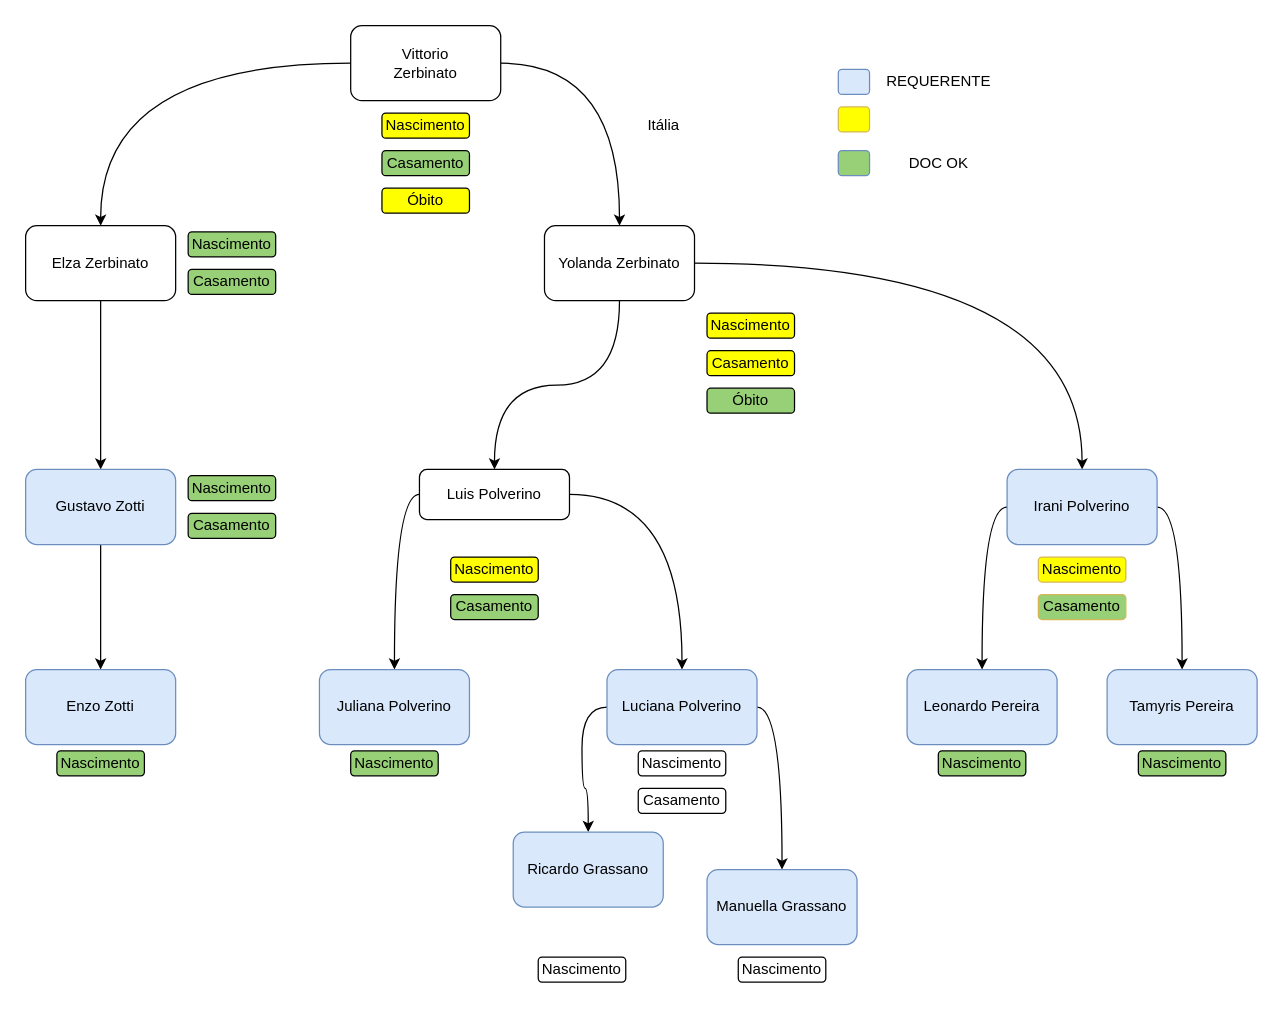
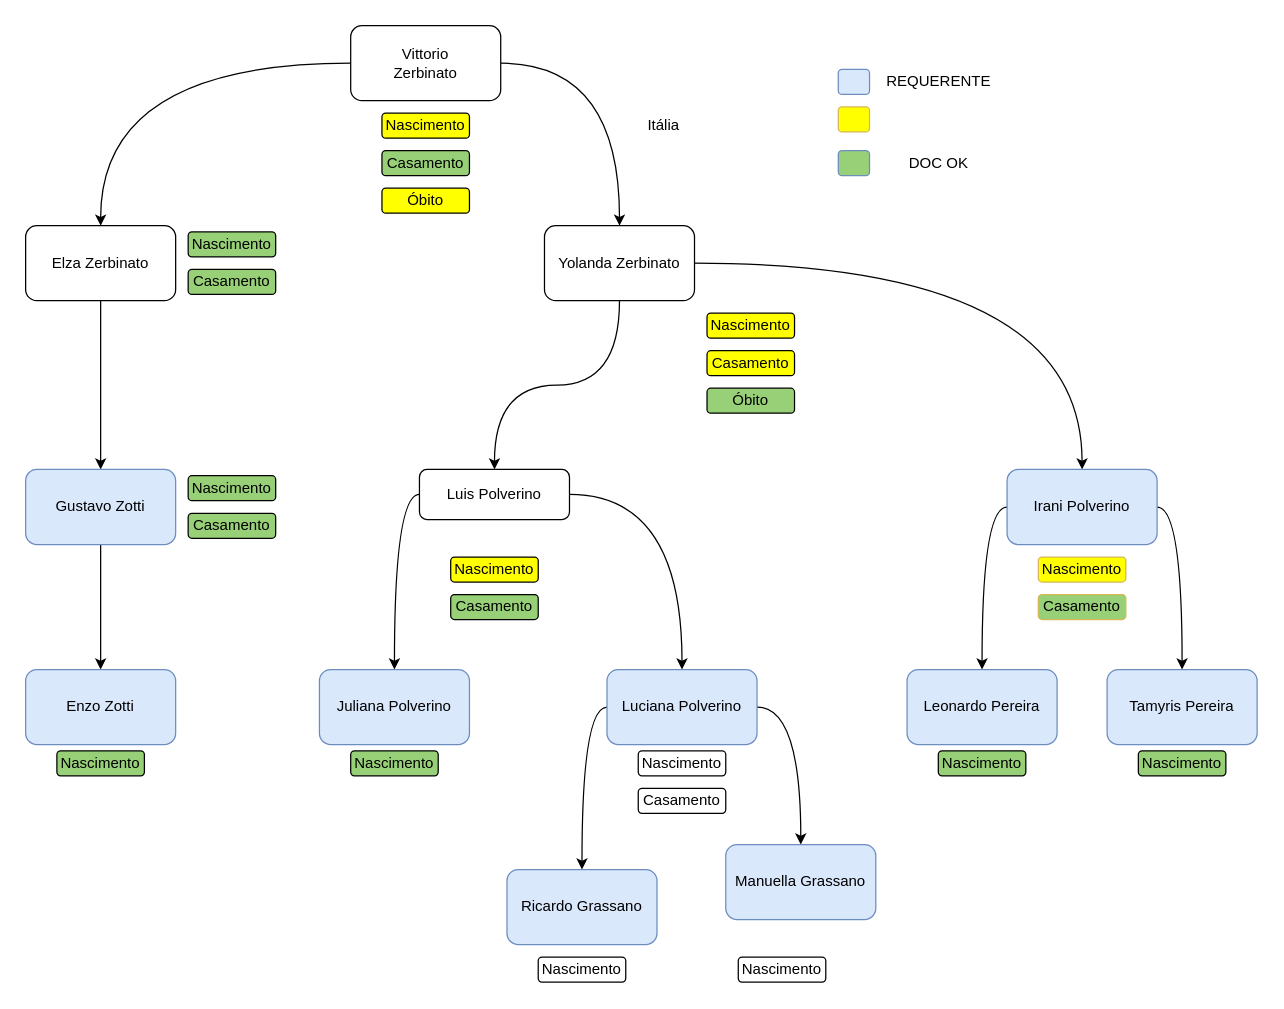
node "Ricardo Grassano": moved (588, 869) -> (582, 907)
node "Manuella Grassano": moved (782, 907) -> (801, 882)
